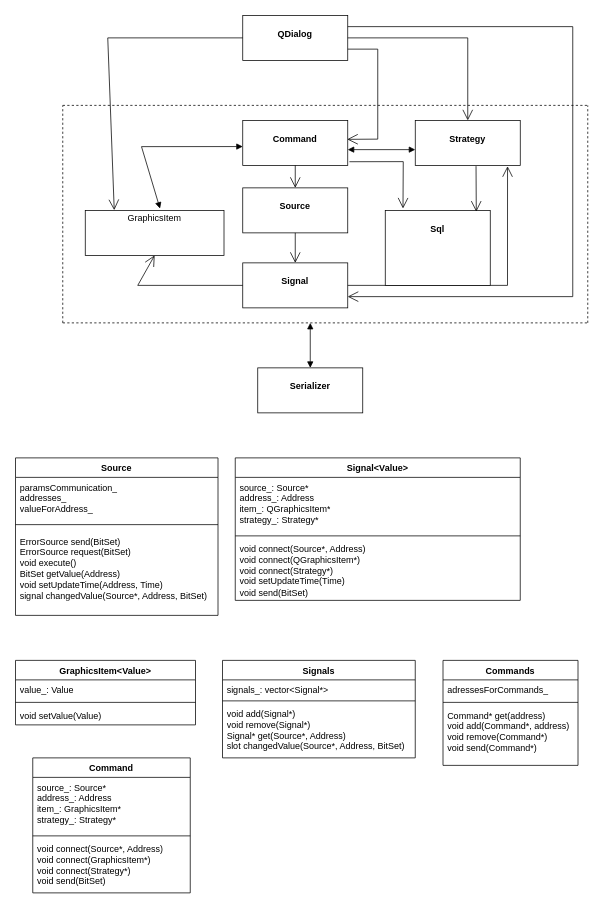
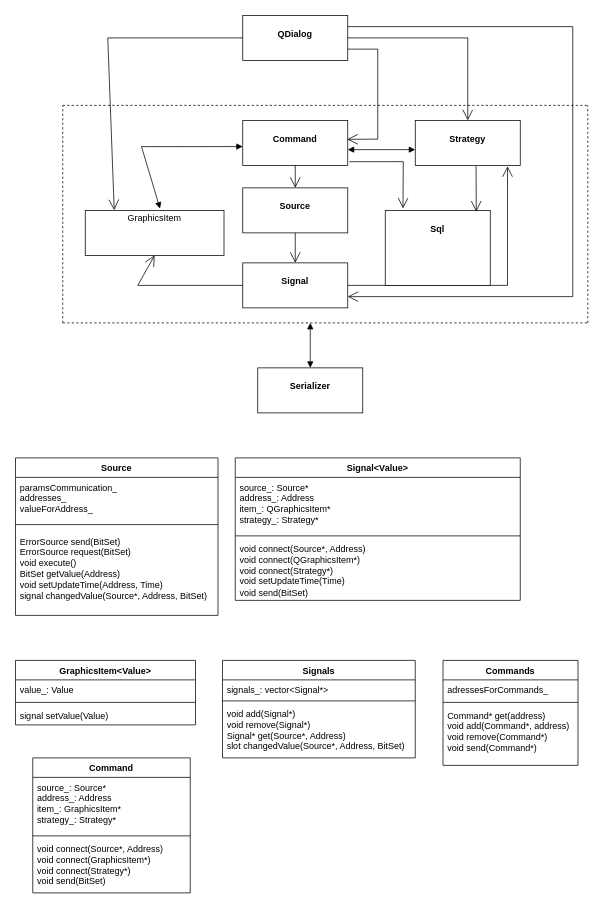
node "void setValue(Value)": label "void setValue(Value)" -> "signal setValue(Value)"
